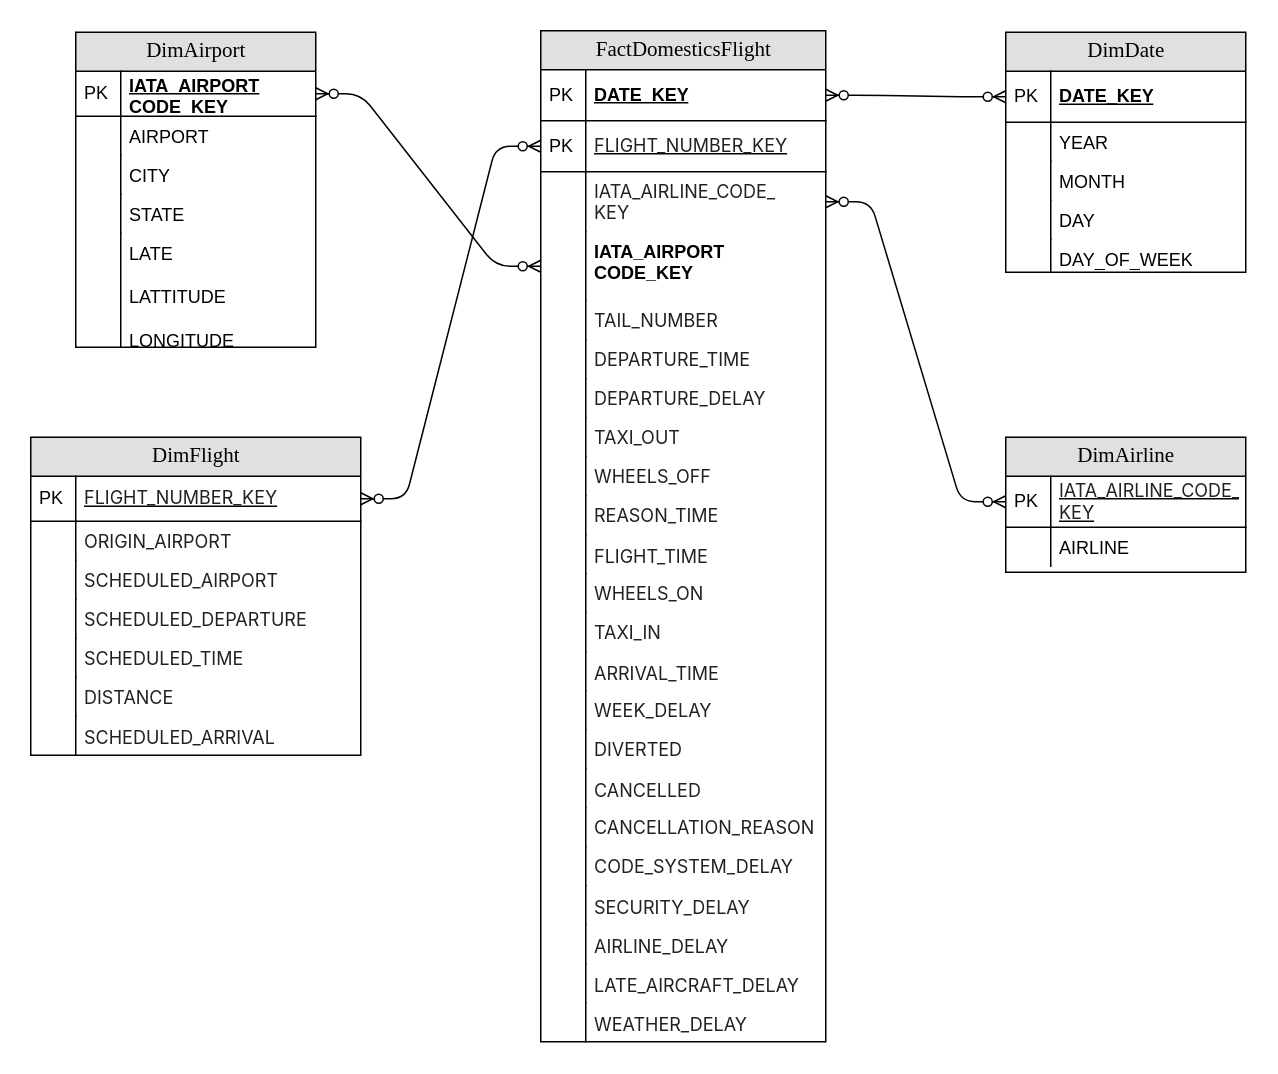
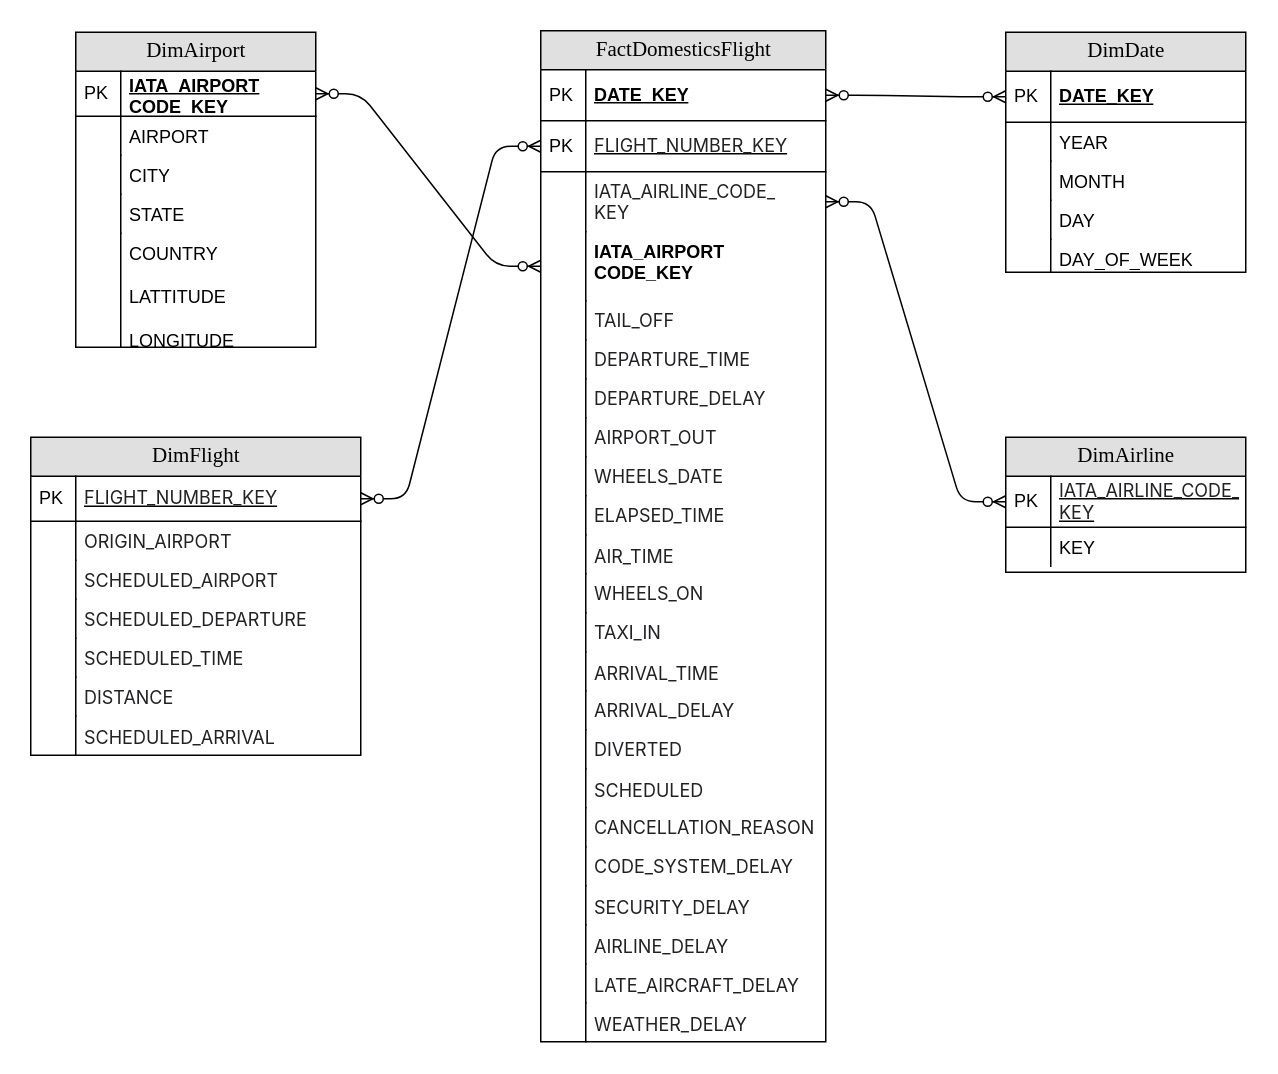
node "LATE LATTITUDE LONGITUDE": label "LATE LATTITUDE LONGITUDE" -> "COUNTRY LATTITUDE LONGITUDE"
node "TAIL_NUMBER": label "TAIL_NUMBER" -> "TAIL_OFF"
node "TAXI_OUT": label "TAXI_OUT" -> "AIRPORT_OUT"
node "WHEELS_OFF": label "WHEELS_OFF" -> "WHEELS_DATE"
node "REASON_TIME": label "REASON_TIME" -> "ELAPSED_TIME"
node "AIRLINE": label "AIRLINE" -> "KEY"
node "FLIGHT_TIME": label "FLIGHT_TIME" -> "AIR_TIME"
node "WEEK_DELAY": label "WEEK_DELAY" -> "ARRIVAL_DELAY"
node "CANCELLED": label "CANCELLED" -> "SCHEDULED"
